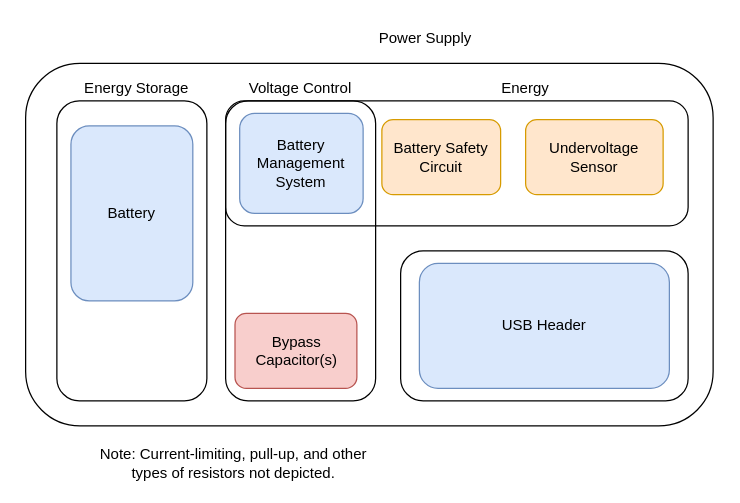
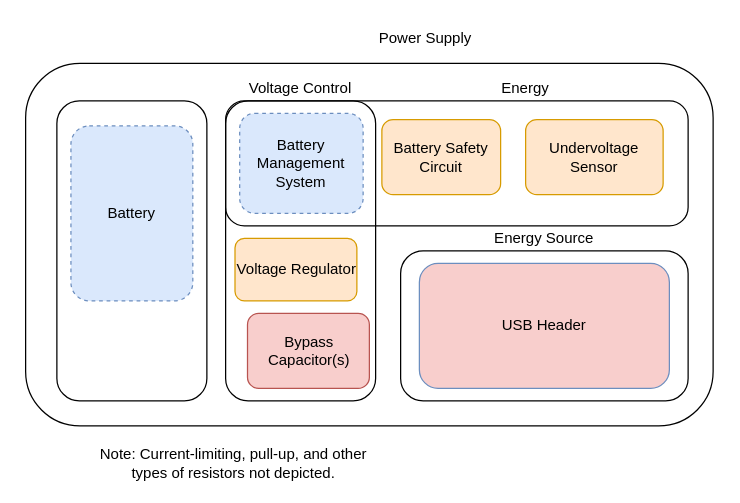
node "Energy Storage": removed
node "Battery Management System": style solid -> dashed
node "Battery": style solid -> dashed
node "Energy Source": added
node "Voltage Regulator": added
node "USB Header": fillcolor #dae8fc -> #f8cecc
node "Bypass Capacitor(s)": moved (296, 351) -> (308, 351)
